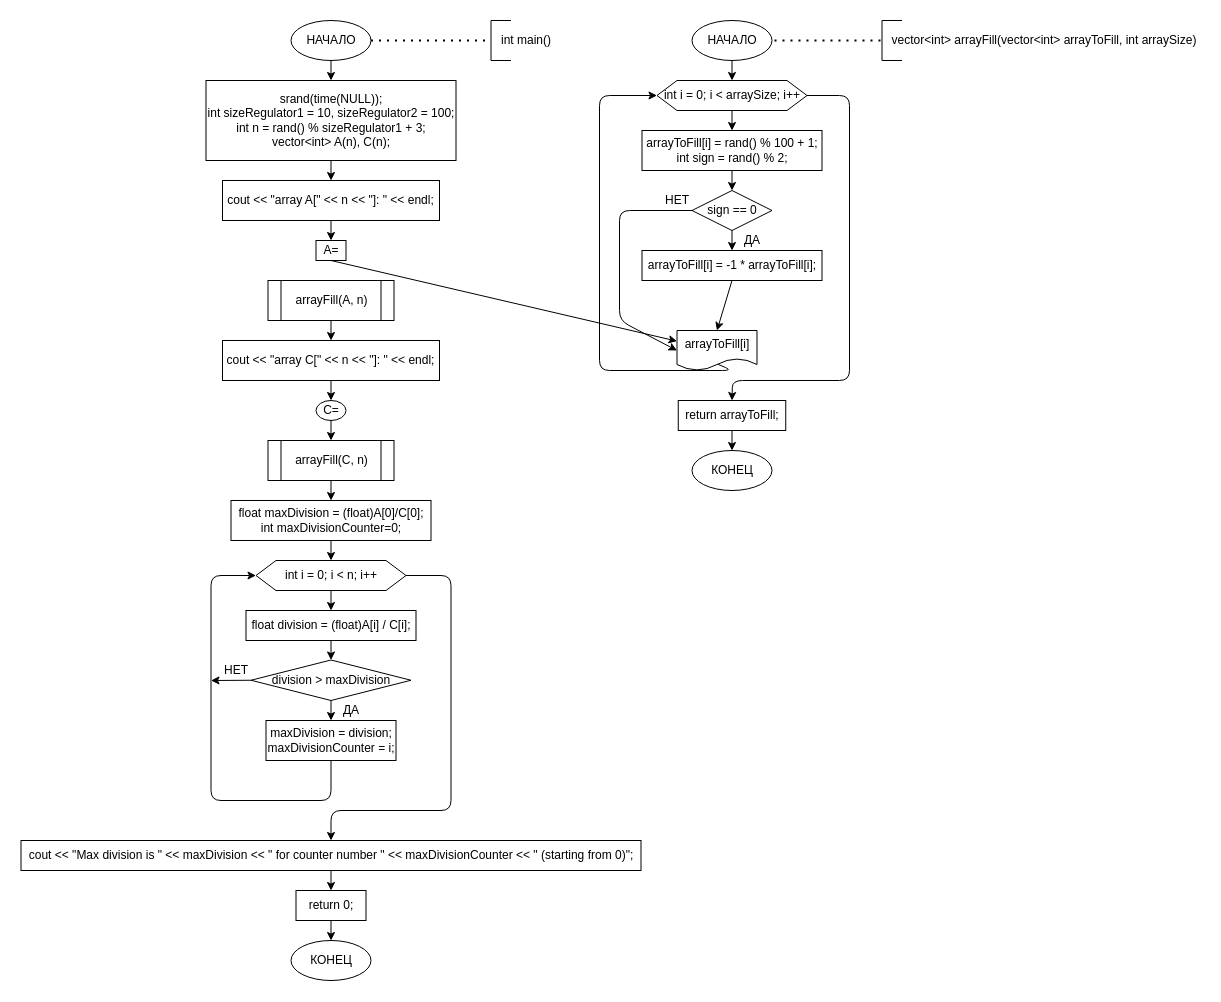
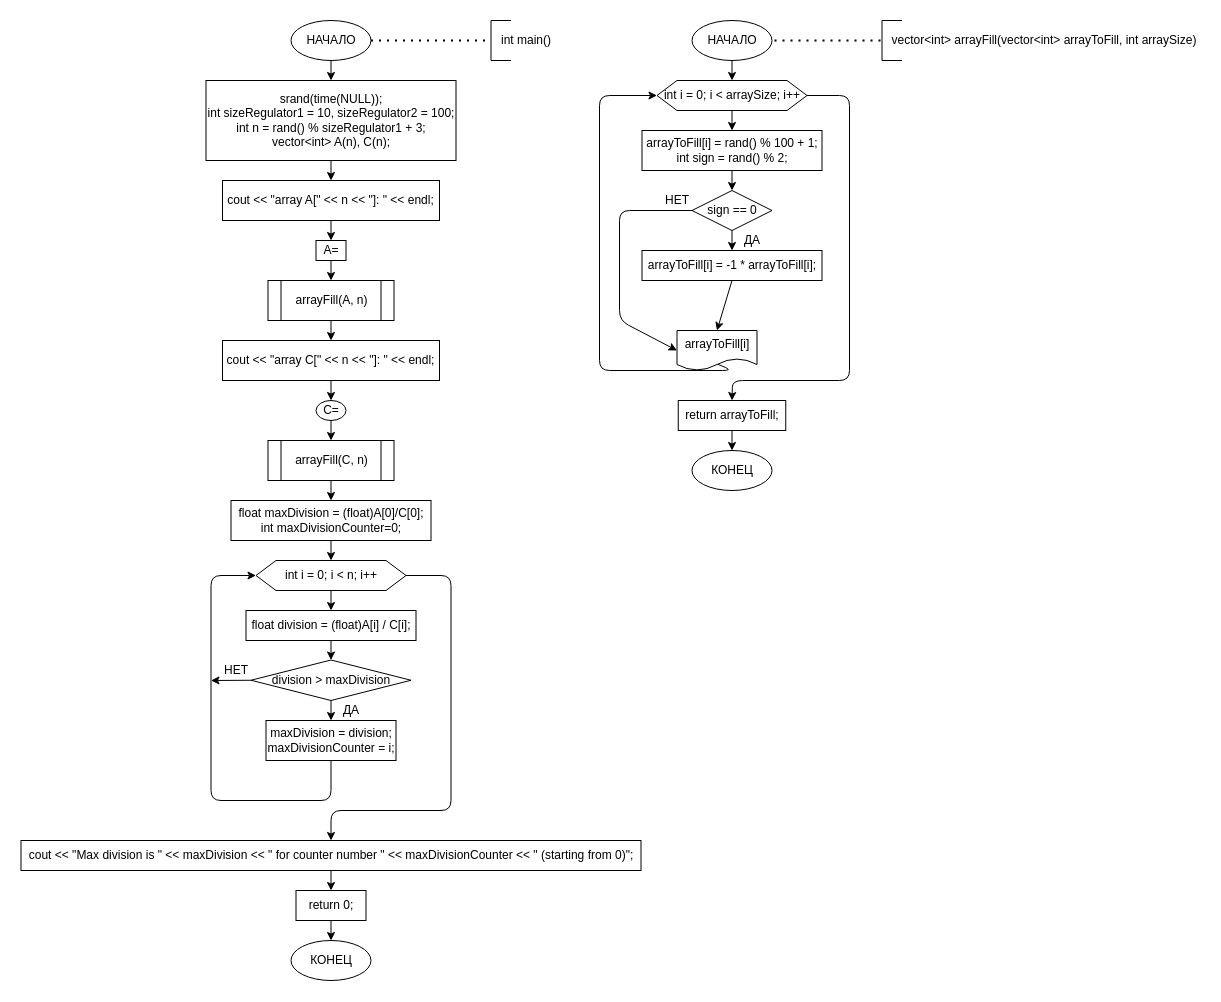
edge "А=" -> "arrayToFill[i]": now "А=" -> "arrayFill(A, n)"
